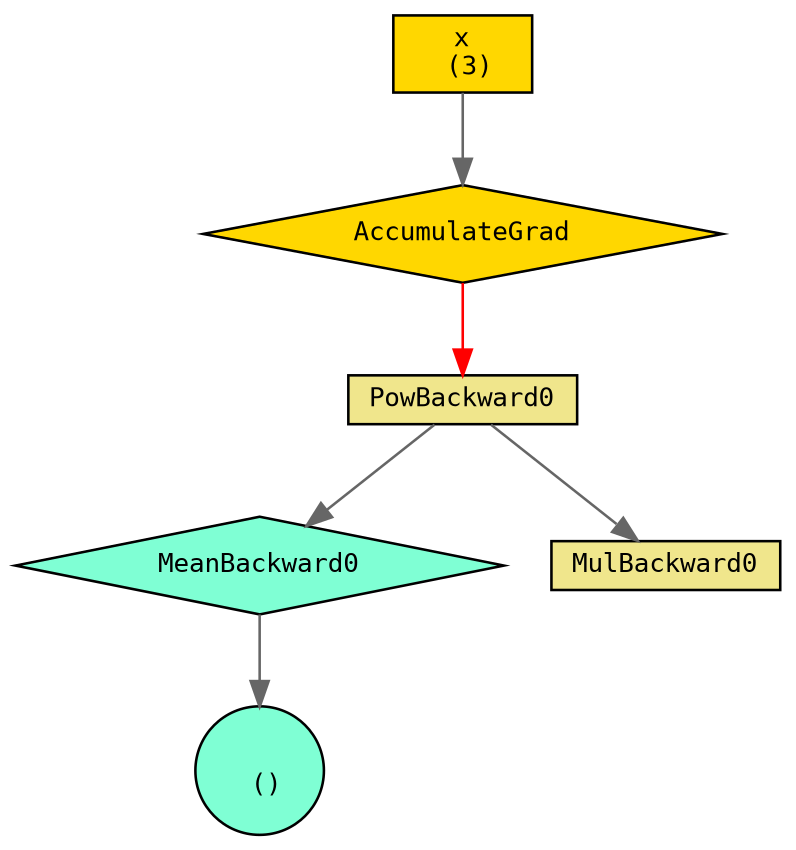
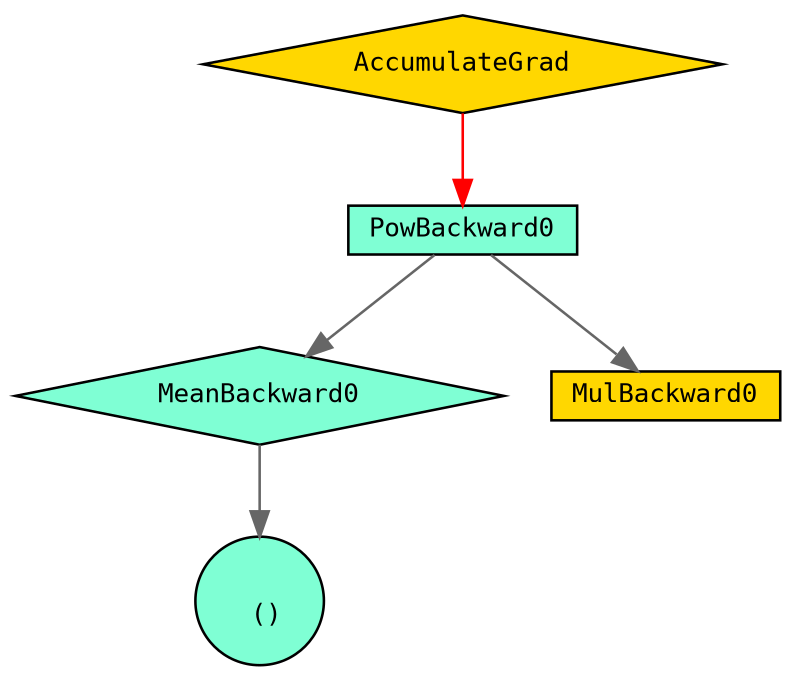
node "x (3)": removed
node "PowBackward0": fillcolor khaki -> aquamarine
node "MulBackward0": fillcolor khaki -> gold
